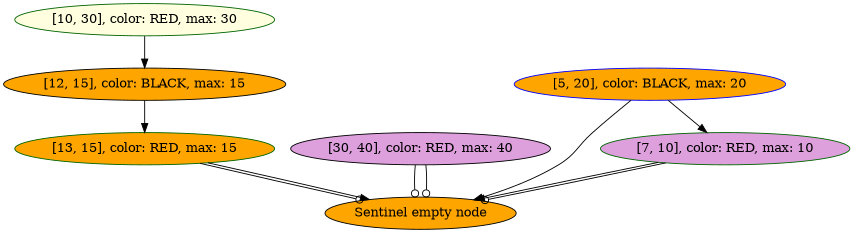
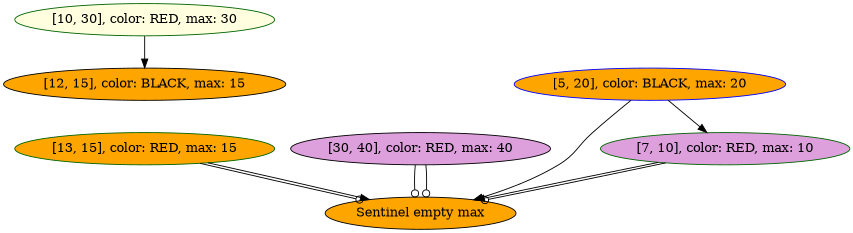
edge "[12, 15], color: BLACK, max: 15" -> "[13, 15], color: RED, max: 15": removed
node "Sentinel empty node": label "Sentinel empty node" -> "Sentinel empty max"
